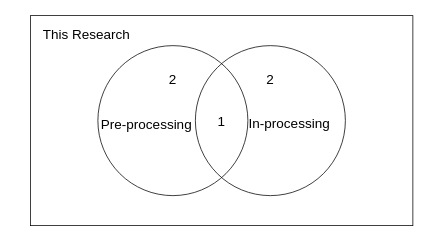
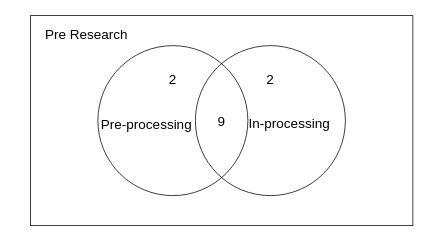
node "This Research": label "This Research" -> "Pre Research"
node "1": label "1" -> "9"
